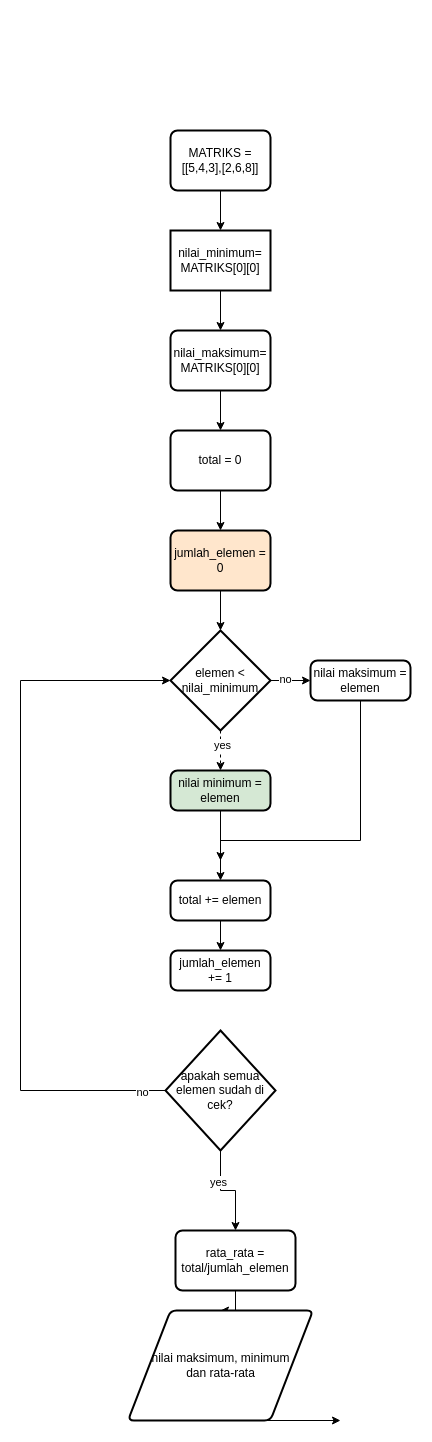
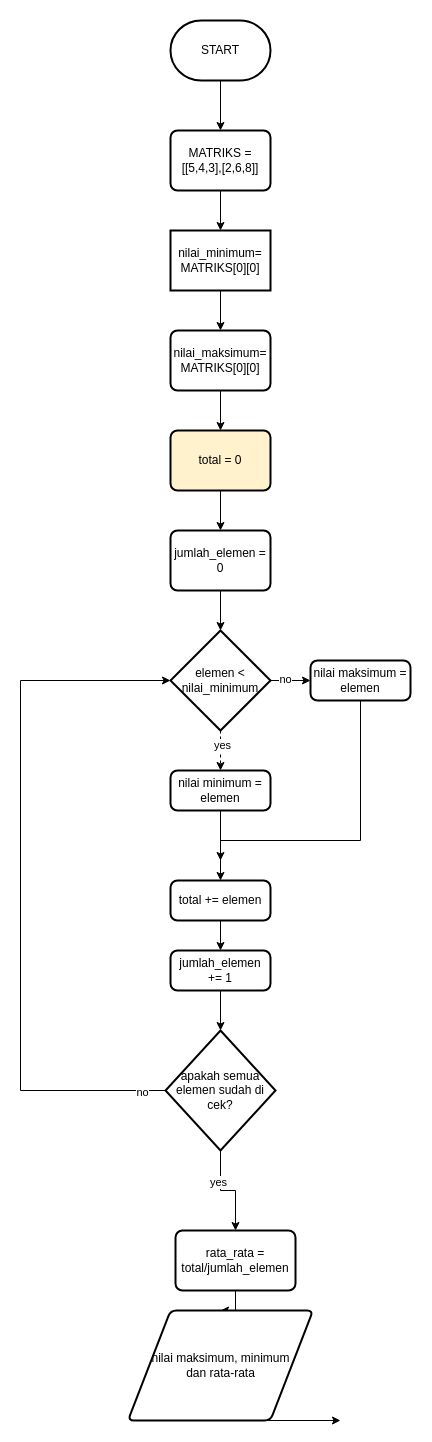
node "START": added
edge "START" -> "MATRIKS =[[5,4,3],[2,6,8]]": added
node "total = 0": fillcolor #ffffff -> #fff2cc
node "jumlah_elemen = 0": fillcolor #ffe6cc -> #ffffff
node "nilai minimum = elemen": fillcolor #d5e8d4 -> #ffffff
edge "jumlah_elemen += 1" -> "apakah semua elemen sudah di cek?": added
